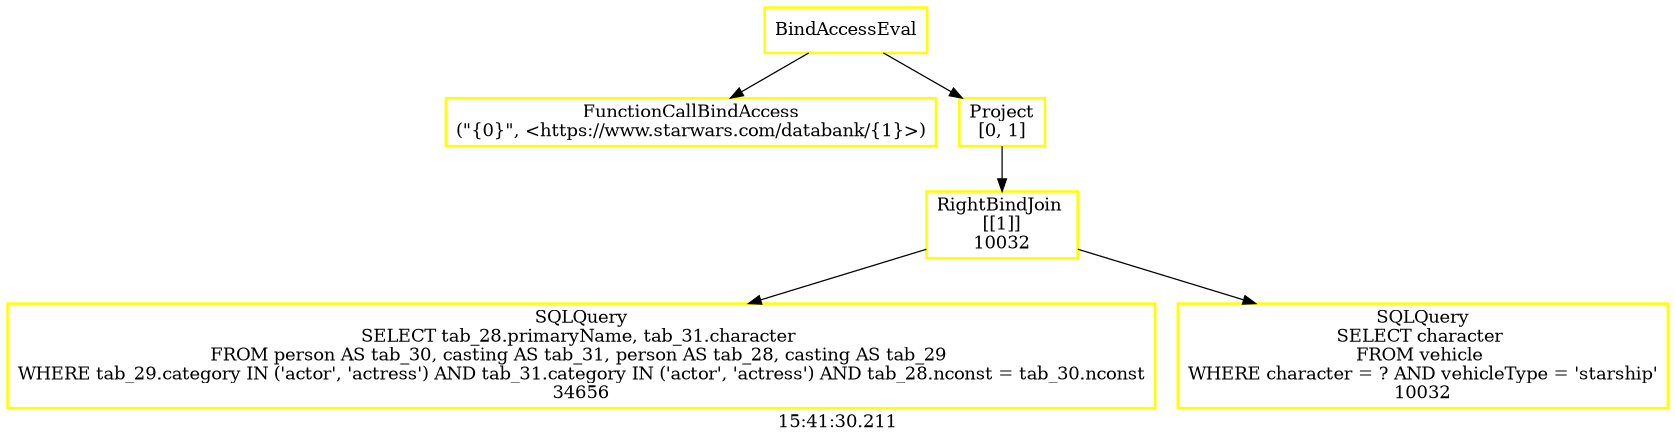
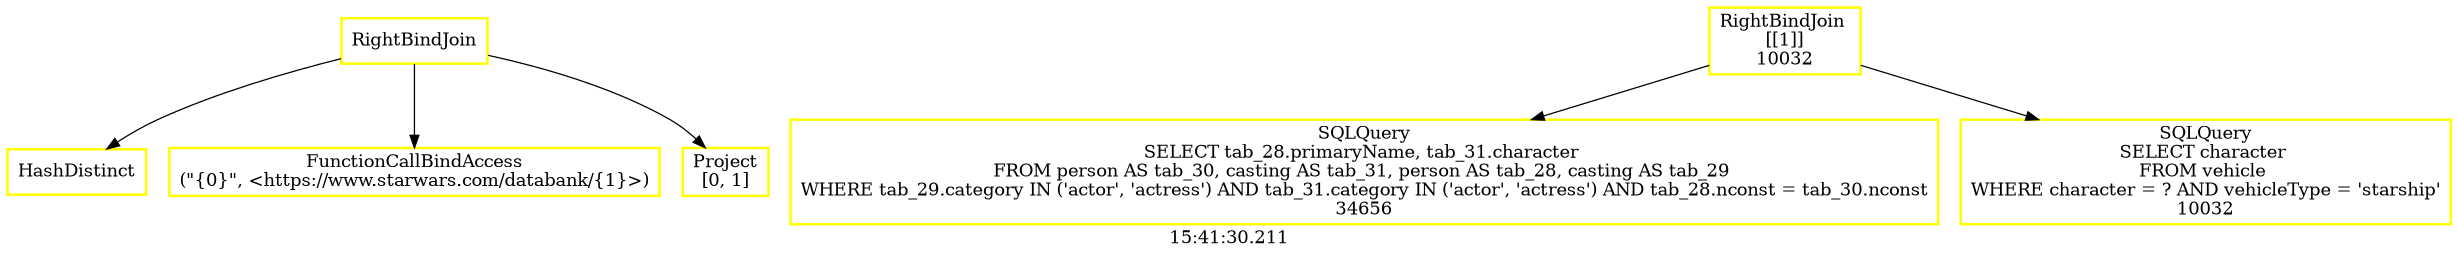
node "BindAccessEval": label "BindAccessEval" -> "RightBindJoin"
edge "Project [0, 1]" -> "RightBindJoin [[1]] 10032": removed
node "HashDistinct": added
